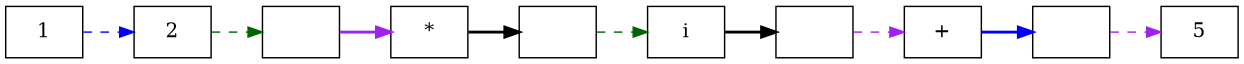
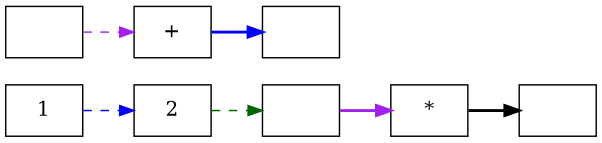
node "i": removed
node "5": removed
